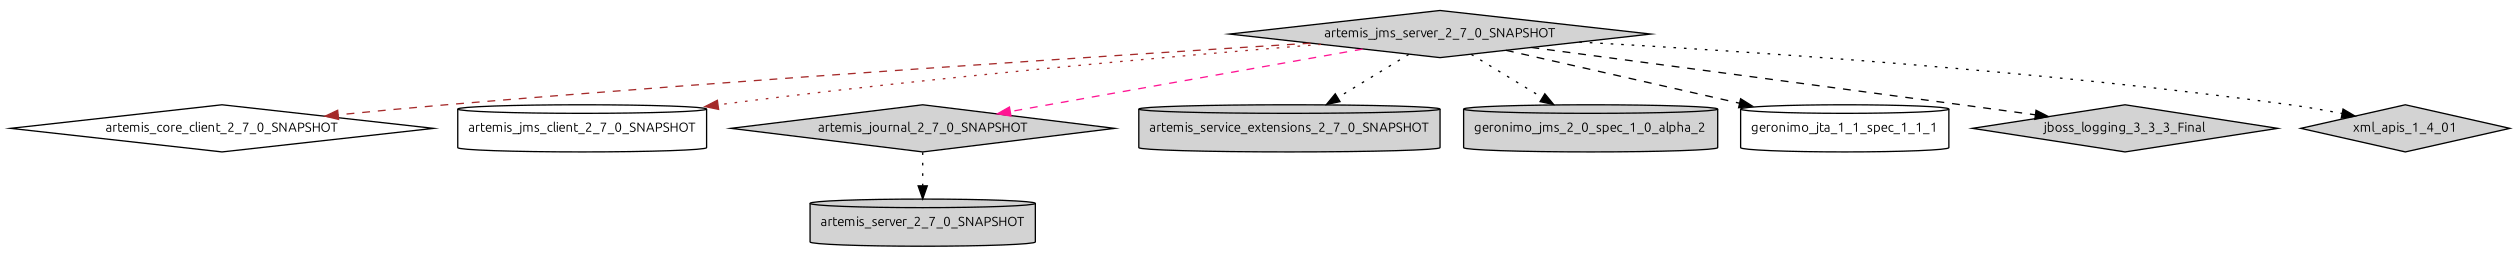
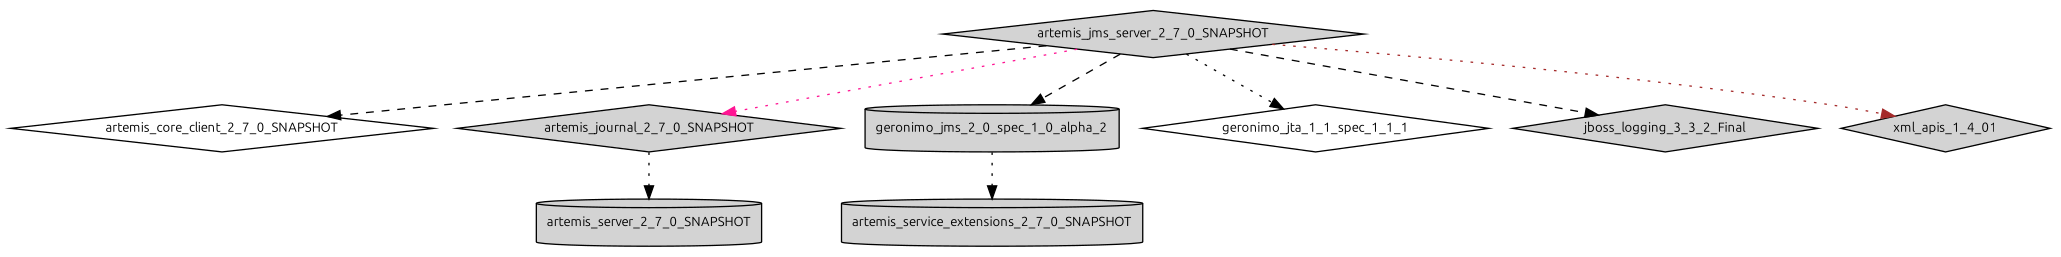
edge "artemis_jms_server_2_7_0_SNAPSHOT" -> "xml_apis_1_4_01": color black -> brown
edge "artemis_jms_server_2_7_0_SNAPSHOT" -> "artemis_core_client_2_7_0_SNAPSHOT": color brown -> black
edge "artemis_jms_server_2_7_0_SNAPSHOT" -> "artemis_service_extensions_2_7_0_SNAPSHOT": now "geronimo_jms_2_0_spec_1_0_alpha_2" -> "artemis_service_extensions_2_7_0_SNAPSHOT"
edge "artemis_jms_server_2_7_0_SNAPSHOT" -> "geronimo_jms_2_0_spec_1_0_alpha_2": style dotted -> dashed
edge "artemis_jms_server_2_7_0_SNAPSHOT" -> "geronimo_jta_1_1_spec_1_1_1": style dashed -> dotted
edge "artemis_jms_server_2_7_0_SNAPSHOT" -> "artemis_journal_2_7_0_SNAPSHOT": style dashed -> dotted
node "artemis_jms_client_2_7_0_SNAPSHOT": removed
node "geronimo_jta_1_1_spec_1_1_1": shape cylinder -> diamond
node "jboss_logging_3_3_3_Final": label "jboss_logging_3_3_3_Final" -> "jboss_logging_3_3_2_Final"
